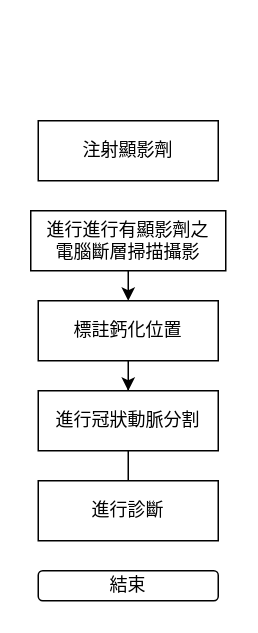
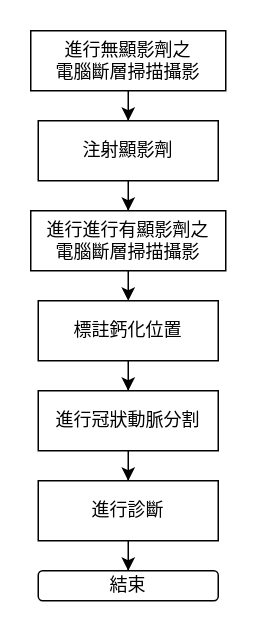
node "進行無顯影劑之 電腦斷層掃描攝影": added
edge "進行無顯影劑之 電腦斷層掃描攝影" -> "注射顯影劑": added
edge "注射顯影劑" -> "進行進行有顯影劑之 電腦斷層掃描攝影": added
edge "進行冠狀動脈分割" -- "進行診斷": arrowhead none -> classic
edge "進行診斷" -> "結束": added
